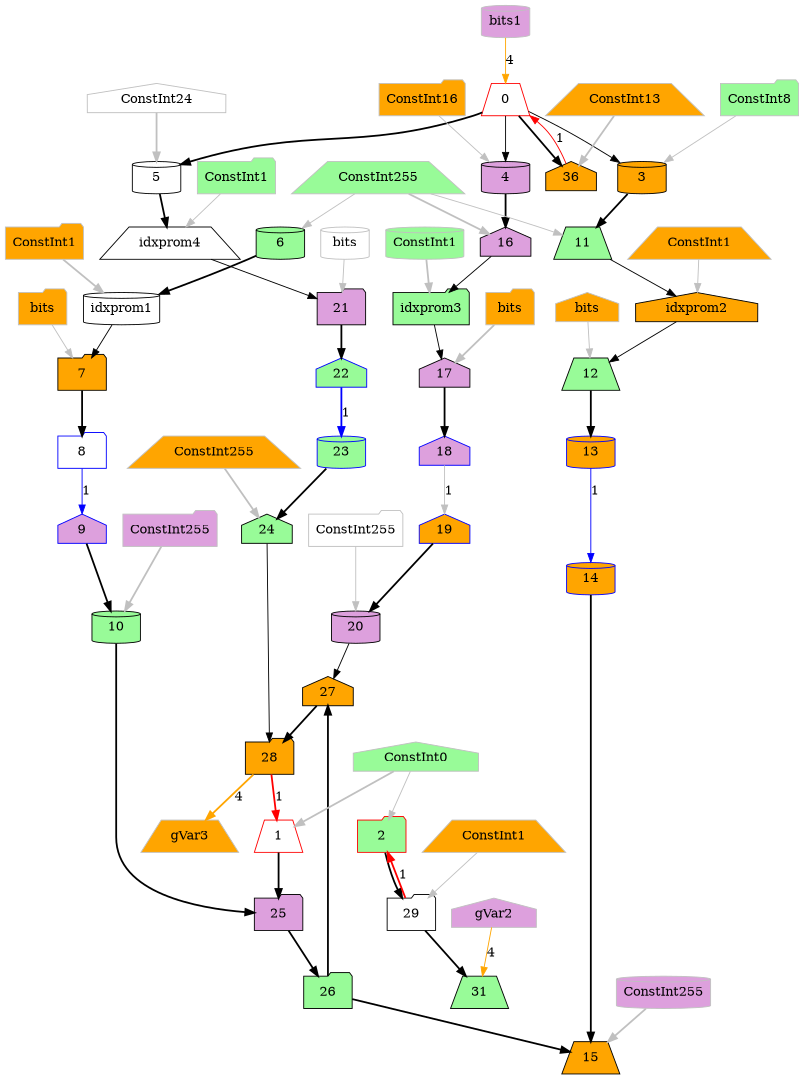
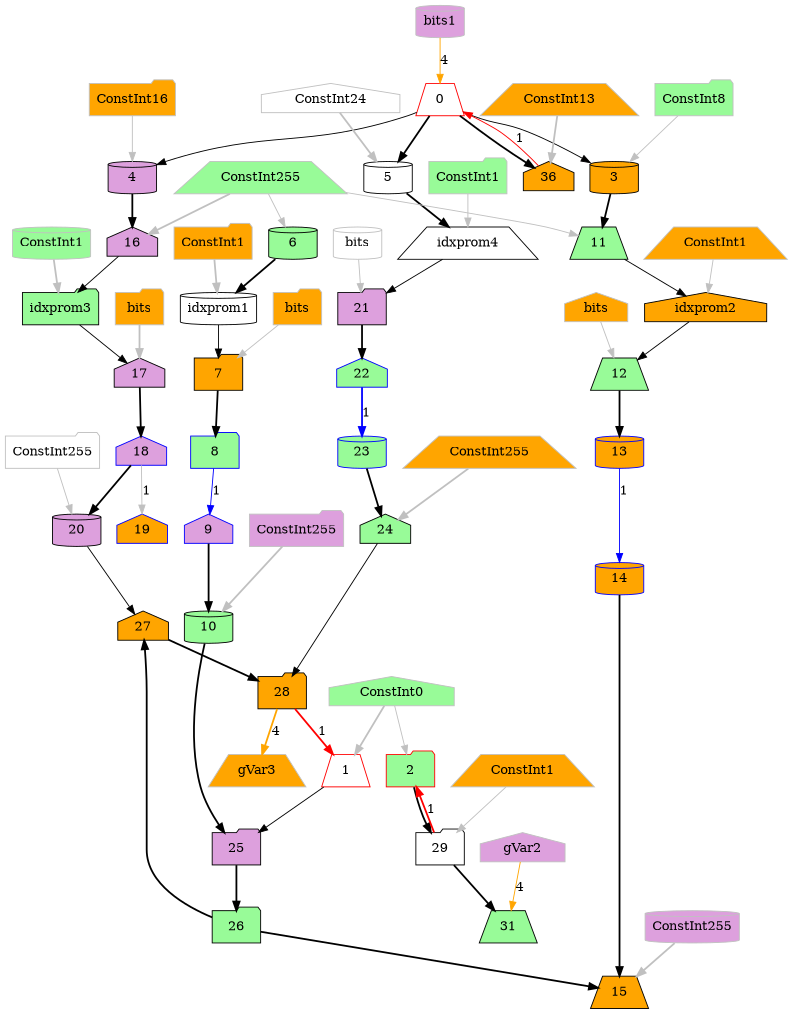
node "8": fillcolor white -> palegreen
edge "19" -> "20": now "18" -> "20"
edge "1" -> "25": style bold -> solid
